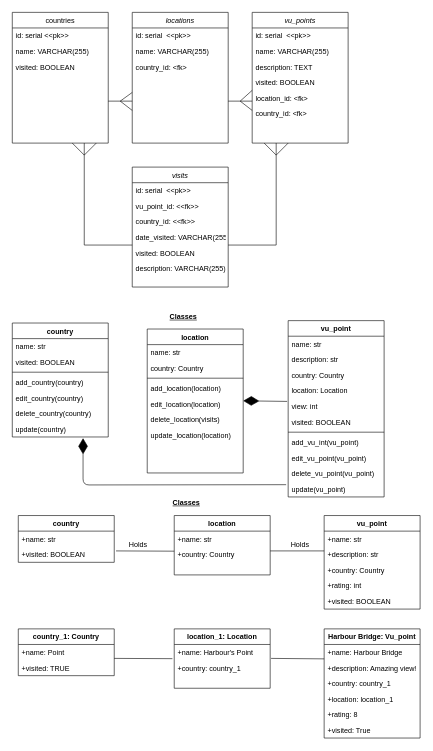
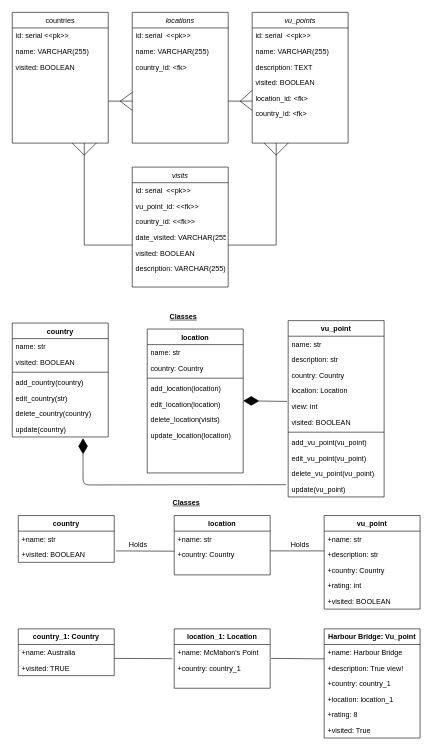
node "edit_country(country)": label "edit_country(country)" -> "edit_country(str)"
node "add_vu_int(vu_point)": label "add_vu_int(vu_point)" -> "add_vu_point(vu_point)"
node "+name: Point": label "+name: Point" -> "+name: Australia"
node "+name: Harbour's Point": label "+name: Harbour's Point" -> "+name: McMahon's Point"
node "+description: Amazing view!": label "+description: Amazing view!" -> "+description: True view!"
